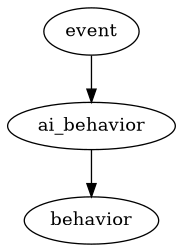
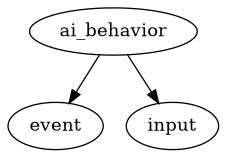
edge "event" -> "ai_behavior": reversed
node "behavior": label "behavior" -> "input"
